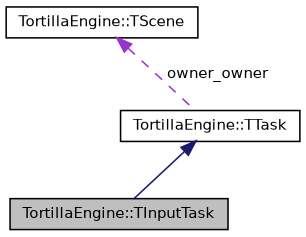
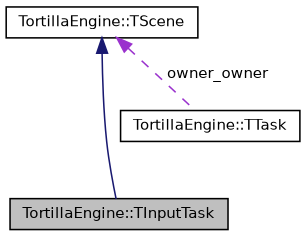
edge "TortillaEngine::TInputTask" -> "TortillaEngine::TTask": now "TortillaEngine::TInputTask" -> "TortillaEngine::TScene"
